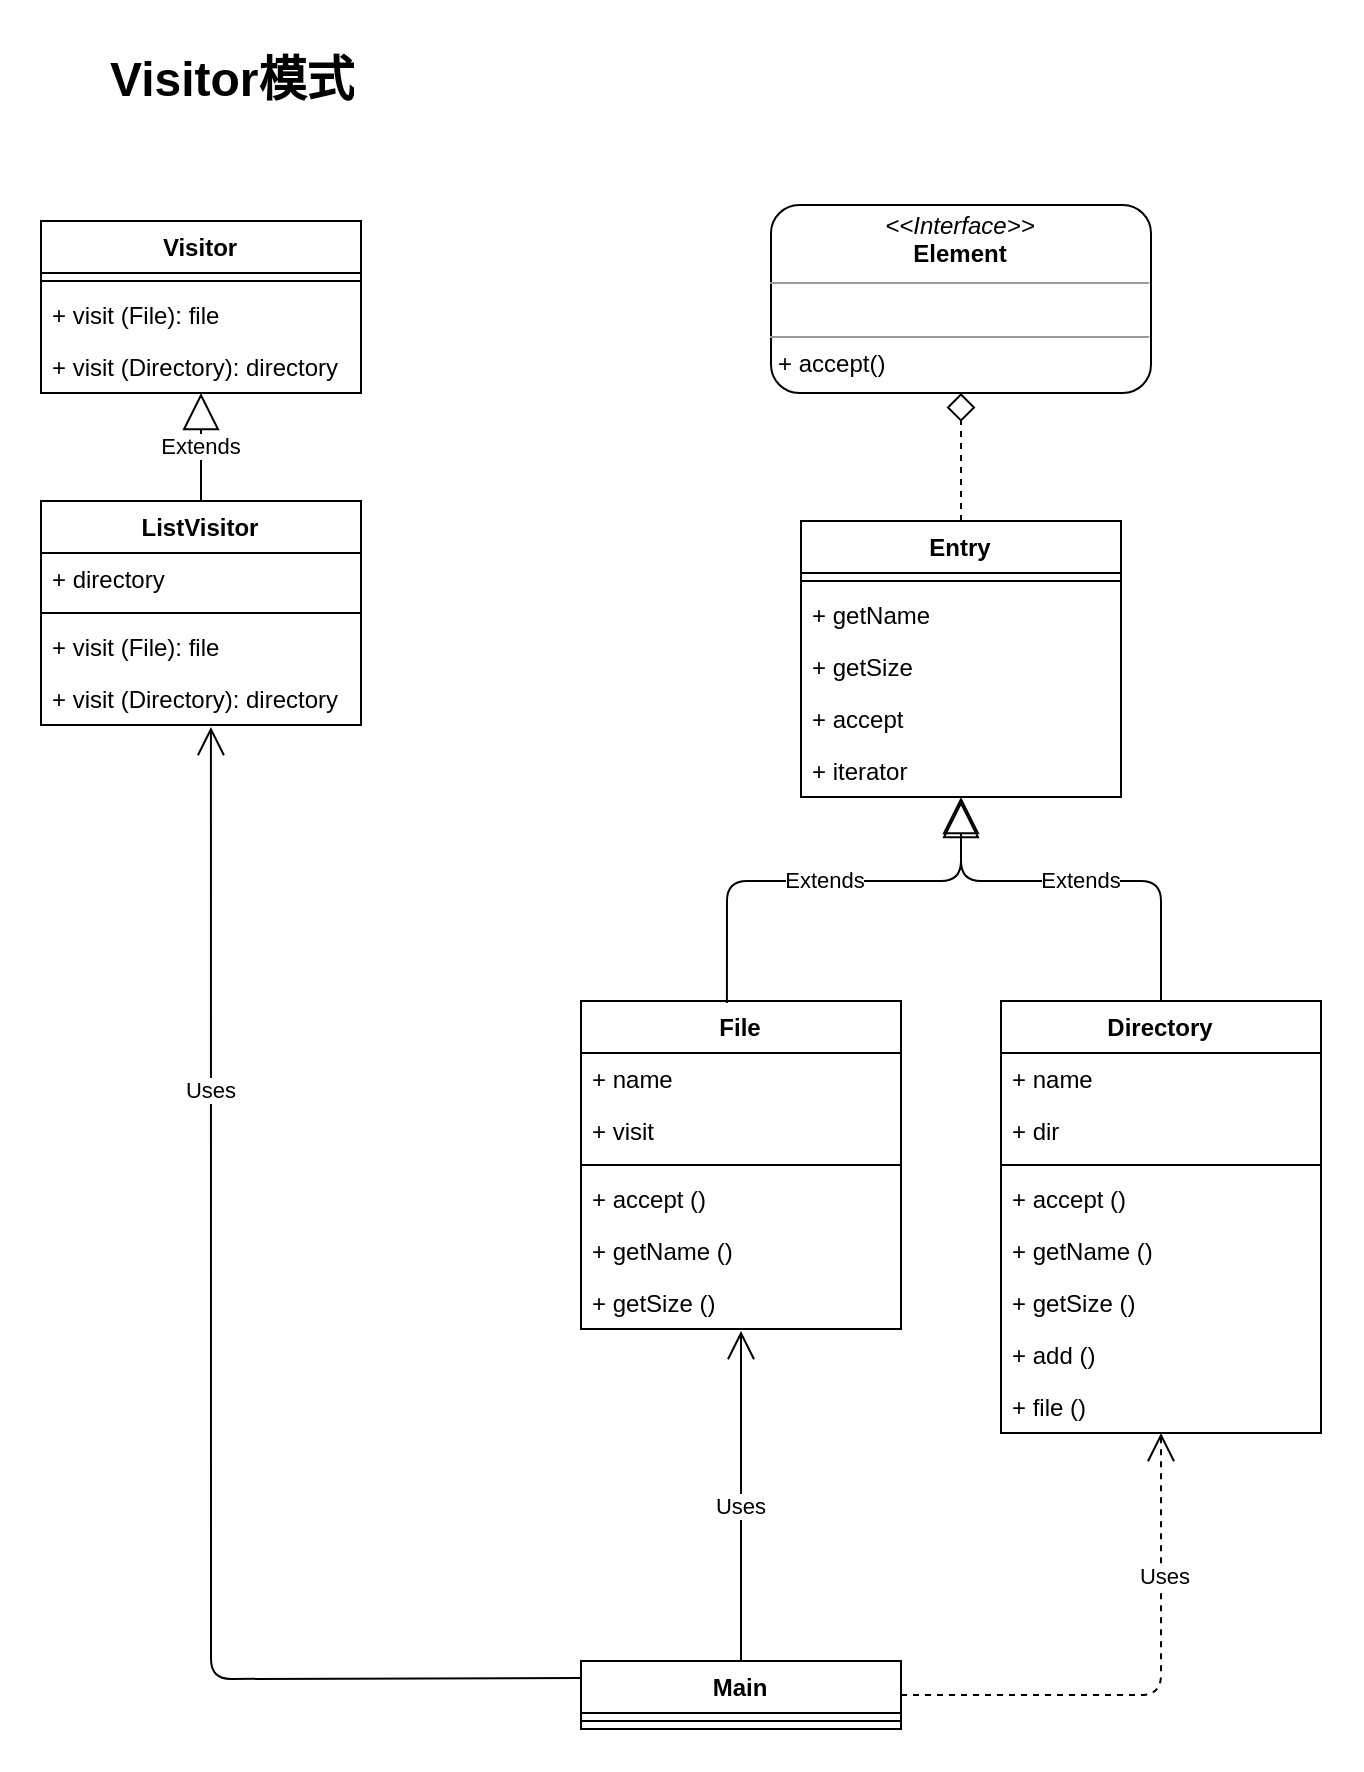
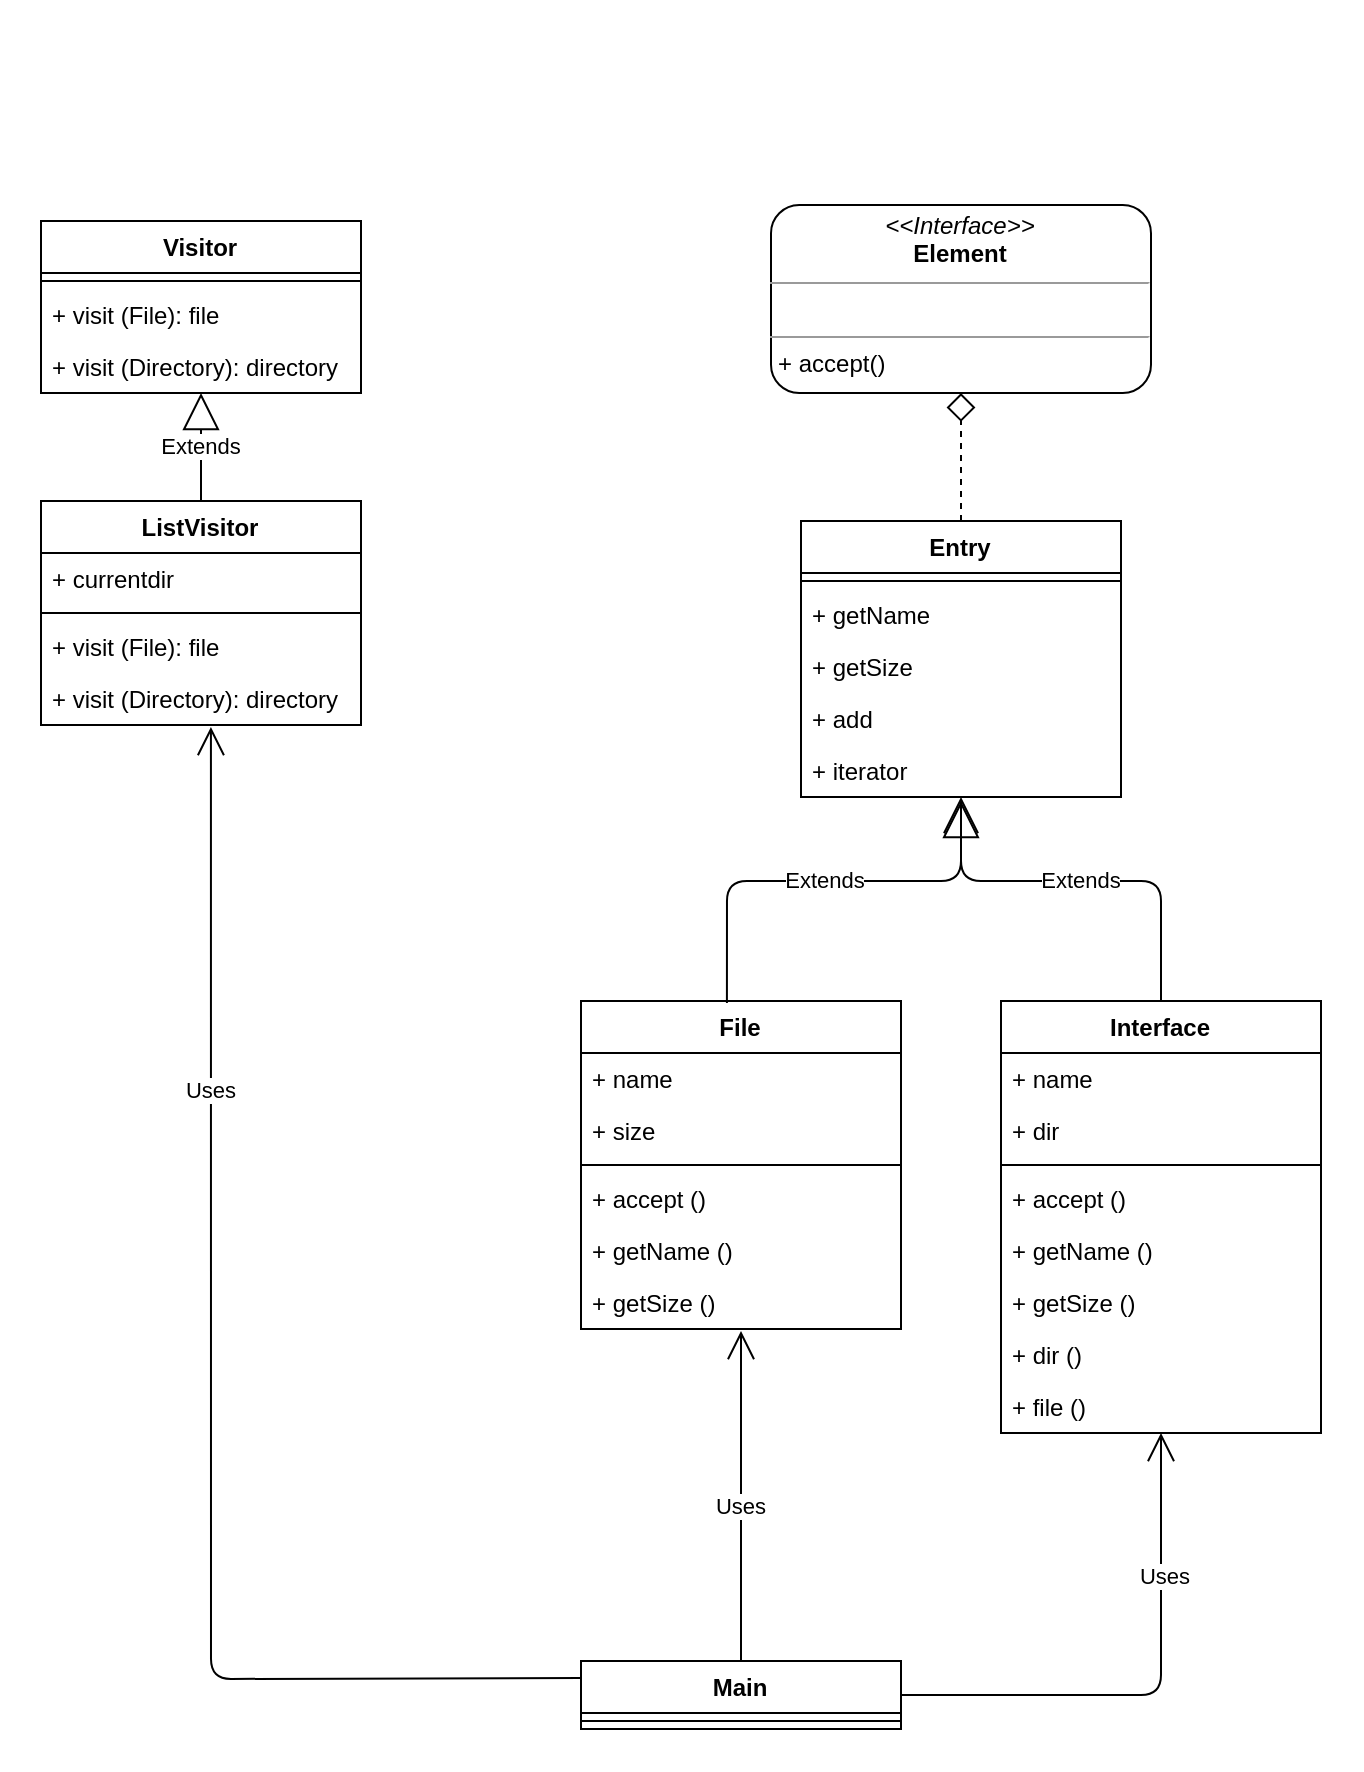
node "Visitor模式": removed
node "+ directory": label "+ directory" -> "+ currentdir"
node "+ accept": label "+ accept" -> "+ add"
edge "File" -> "+ iterator": arrowhead block -> open
node "Directory": label "Directory" -> "Interface"
node "+ visit": label "+ visit" -> "+ size"
node "+ add ()": label "+ add ()" -> "+ dir ()"
edge "Main" -> "+ file ()": style dashed -> solid
